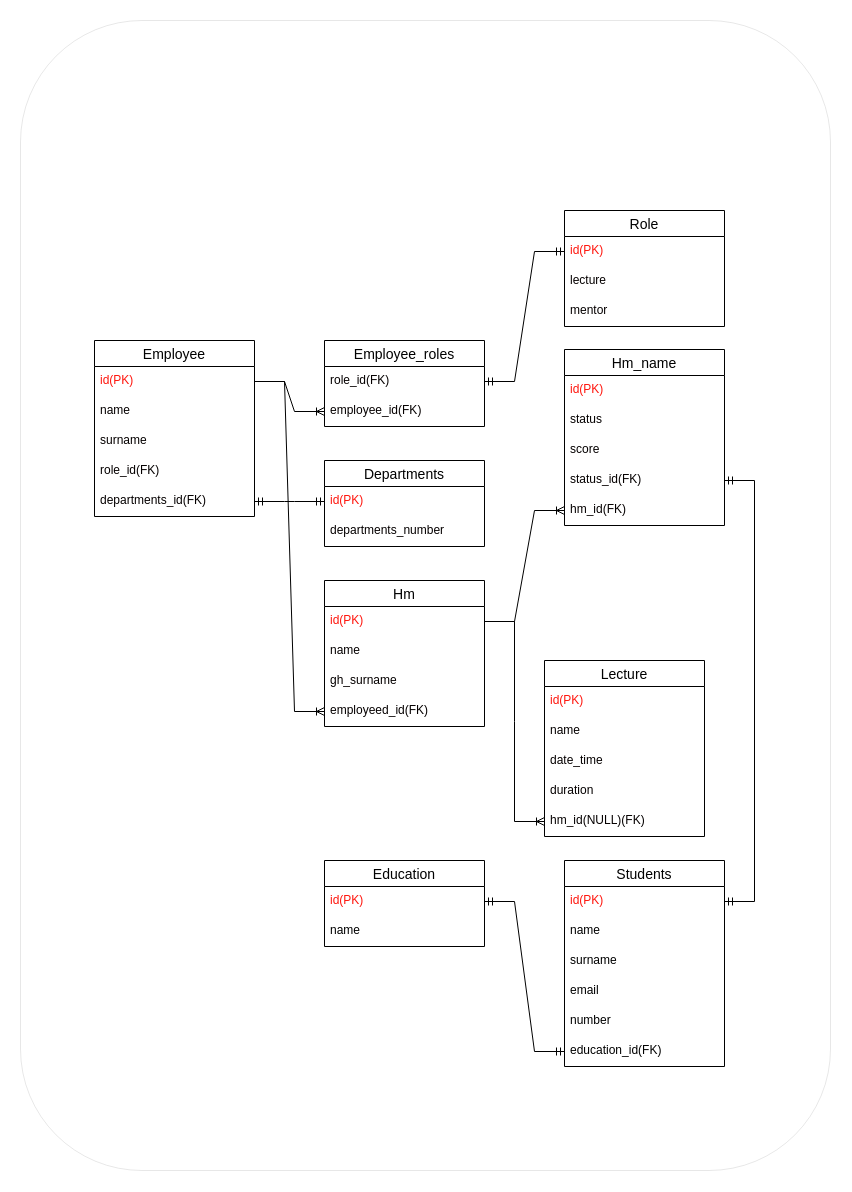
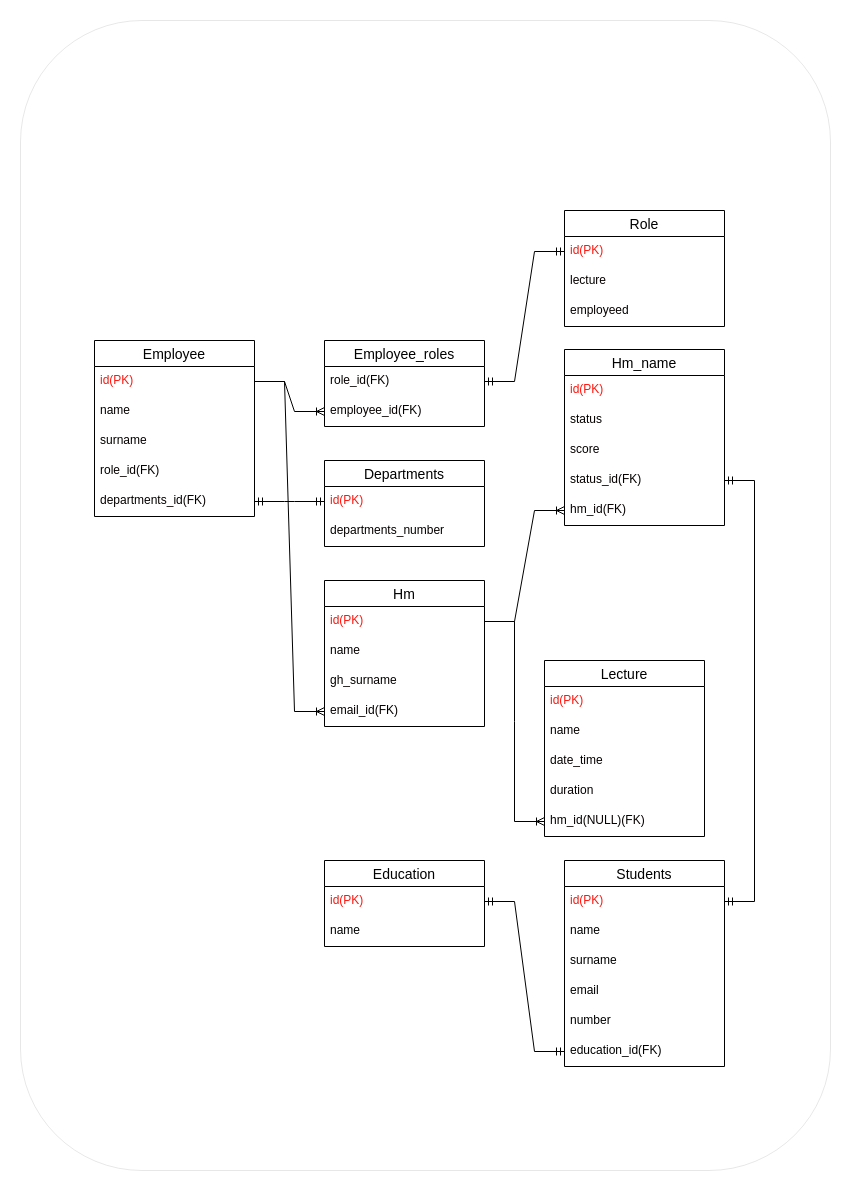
node "mentor": label "mentor" -> "employeed"
node "employeed_id(FK)": label "employeed_id(FK)" -> "email_id(FK)"
